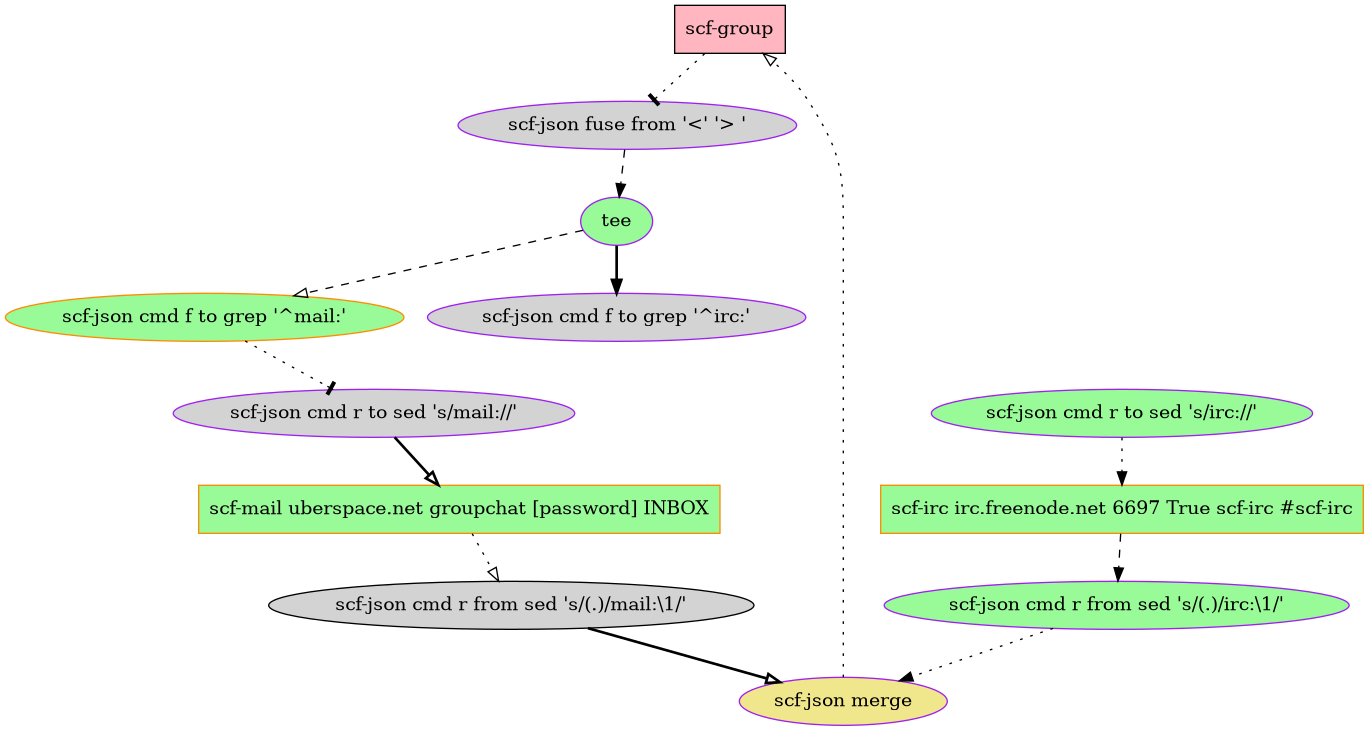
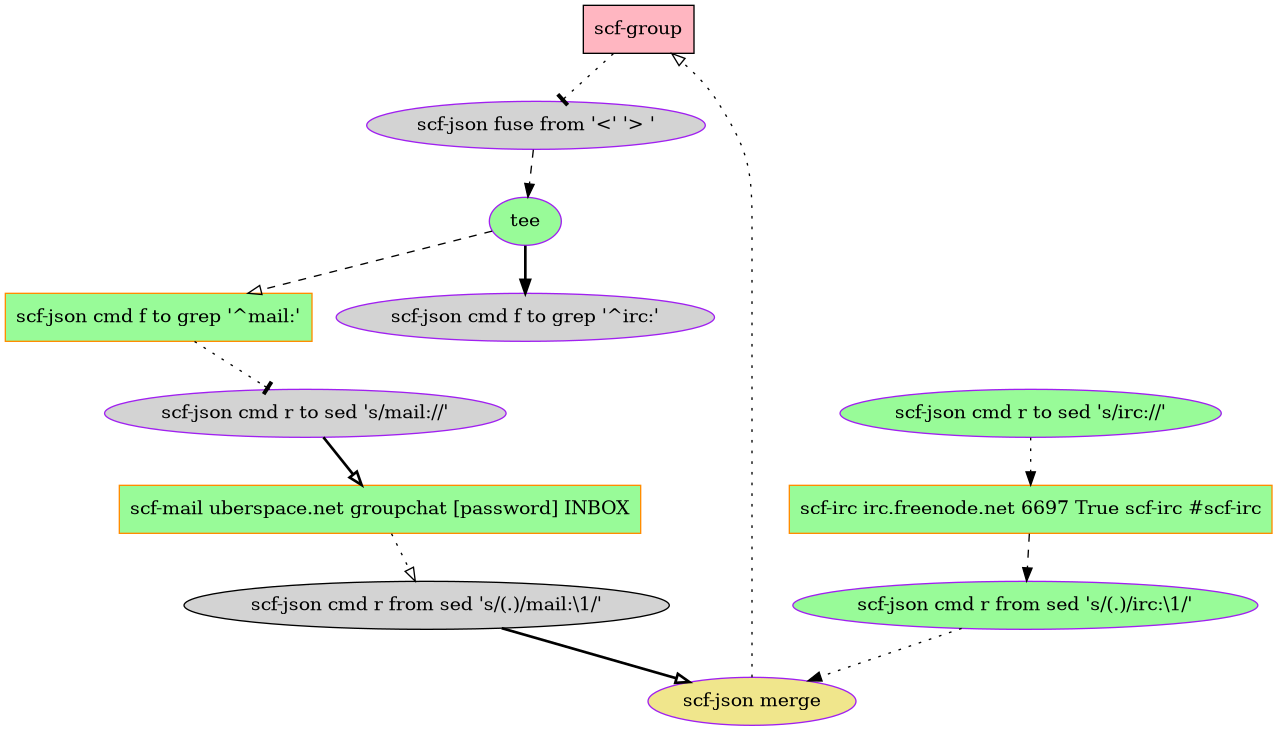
node "scf-json cmd f to grep '^mail:'": shape ellipse -> box
